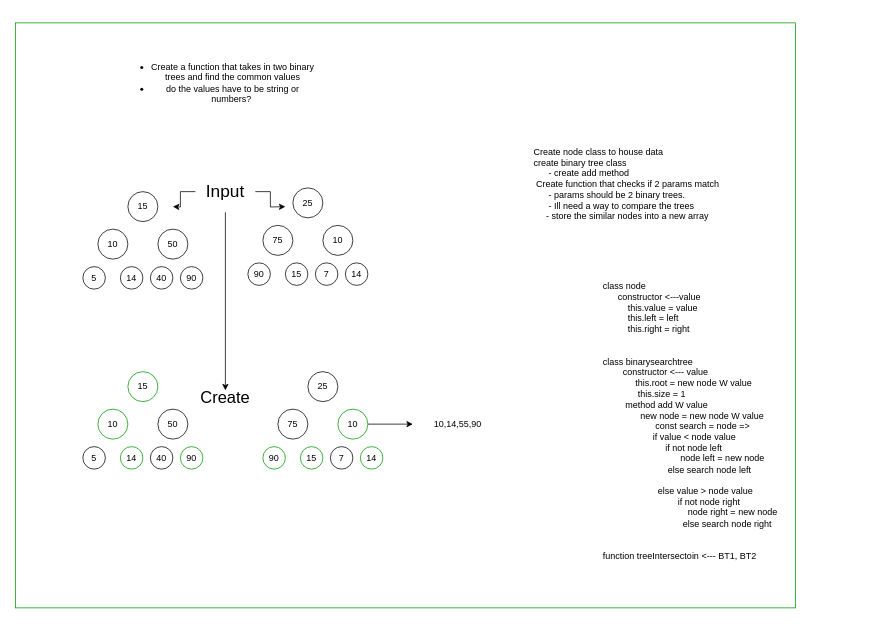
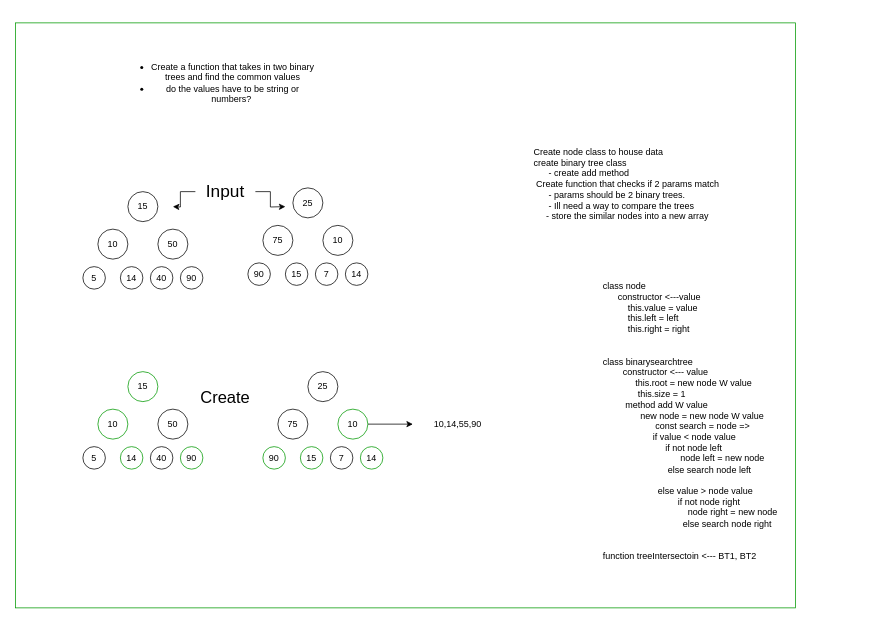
edge "Input" -> "Create": removed
